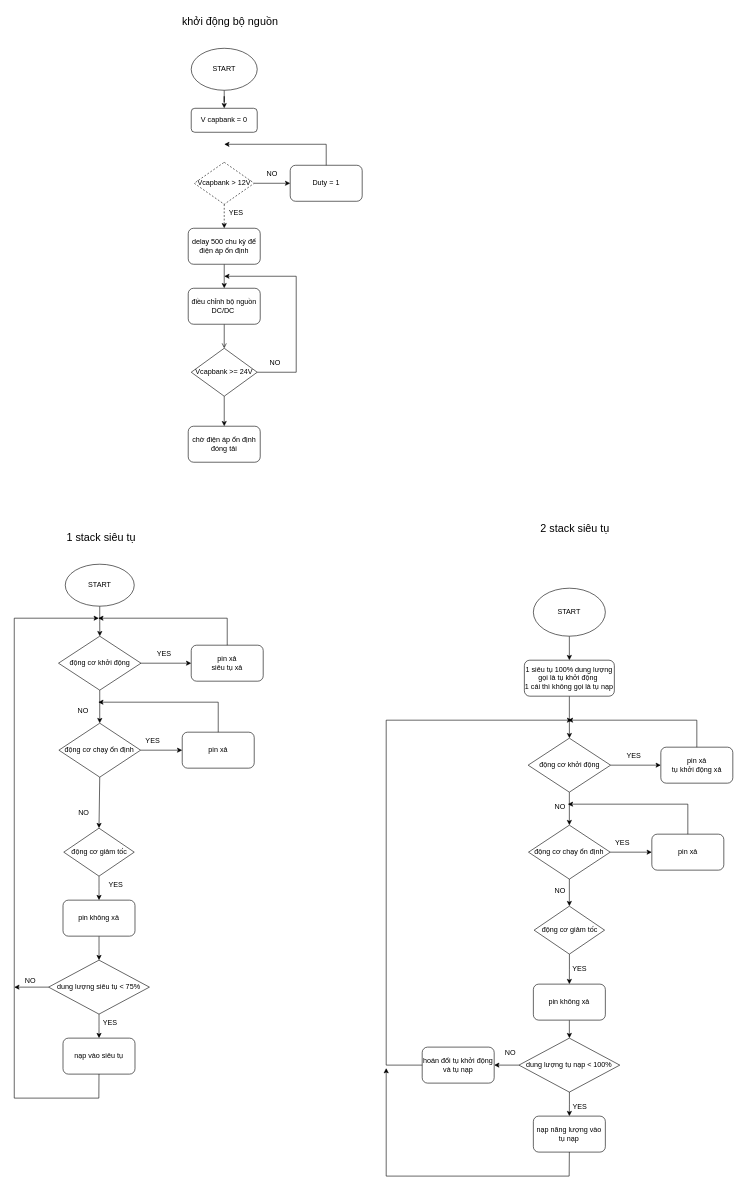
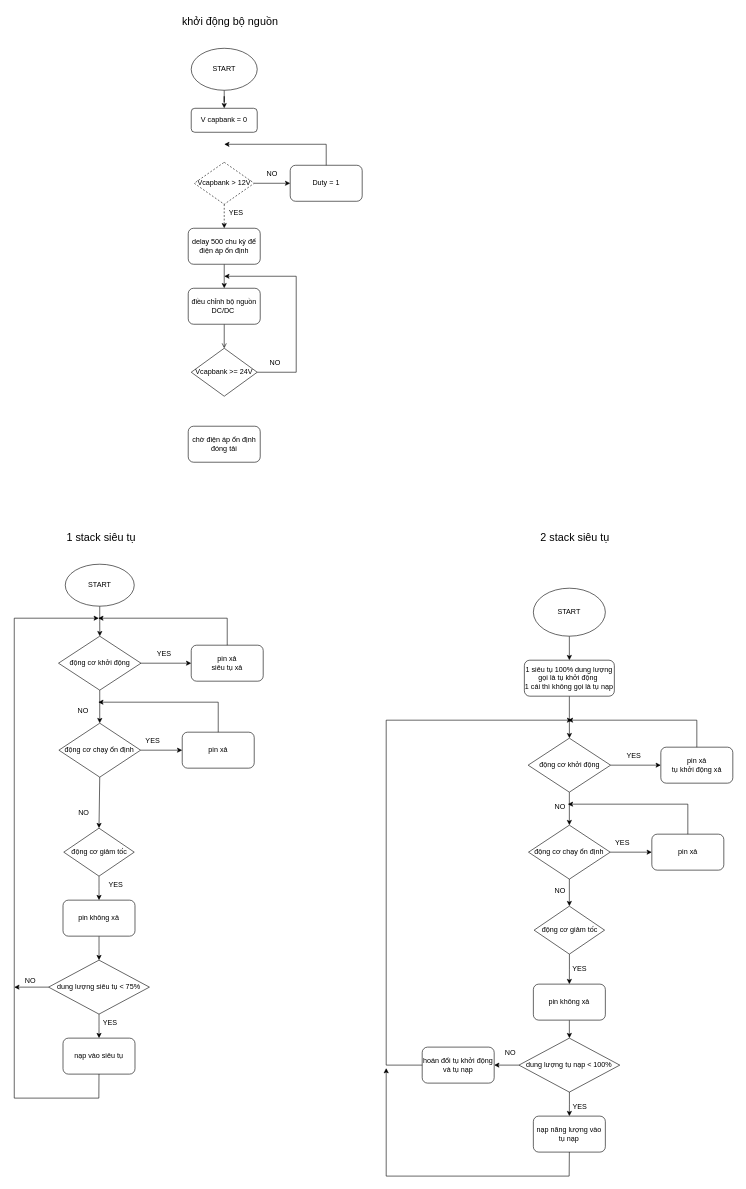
edge "Vcapbank >= 24V" -> "chờ điện áp ổn định đóng tải": removed
node "2 stack siêu tụ": moved (575, 528) -> (575, 537)
